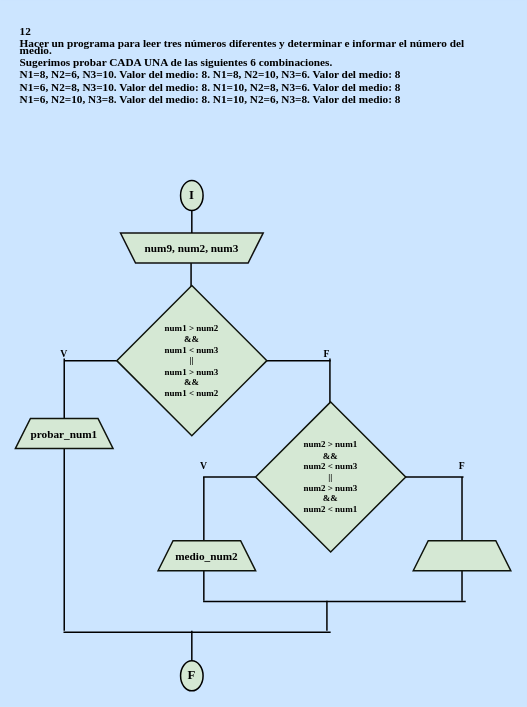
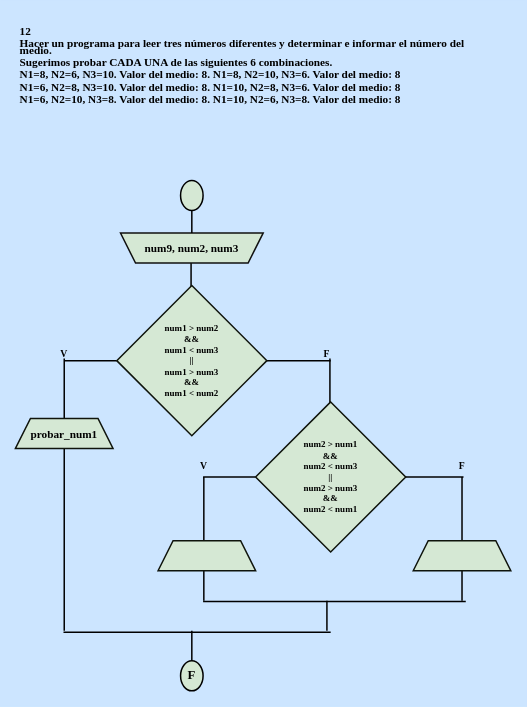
node "I": removed
node "medio_num2": removed
